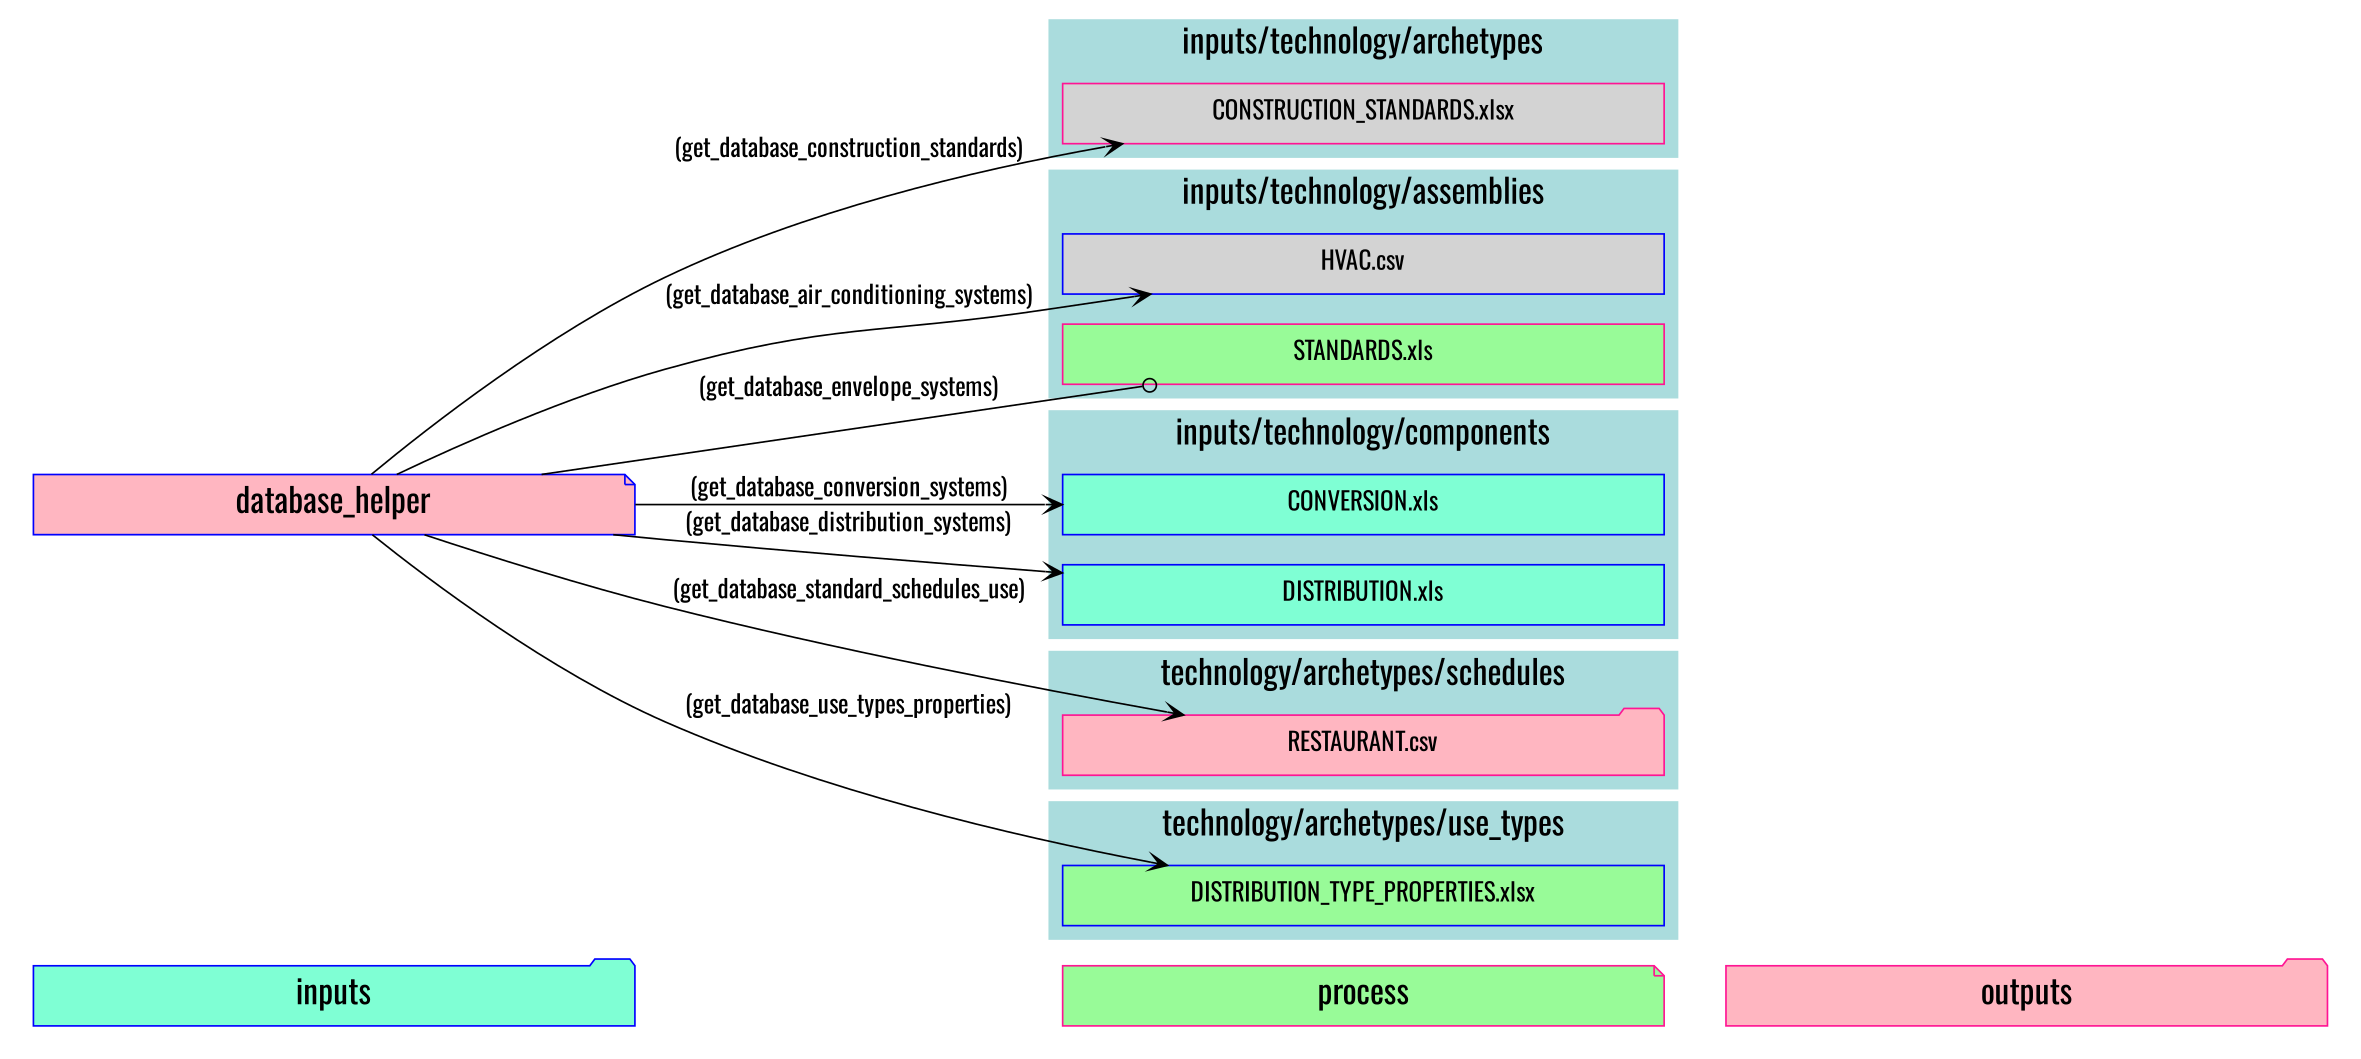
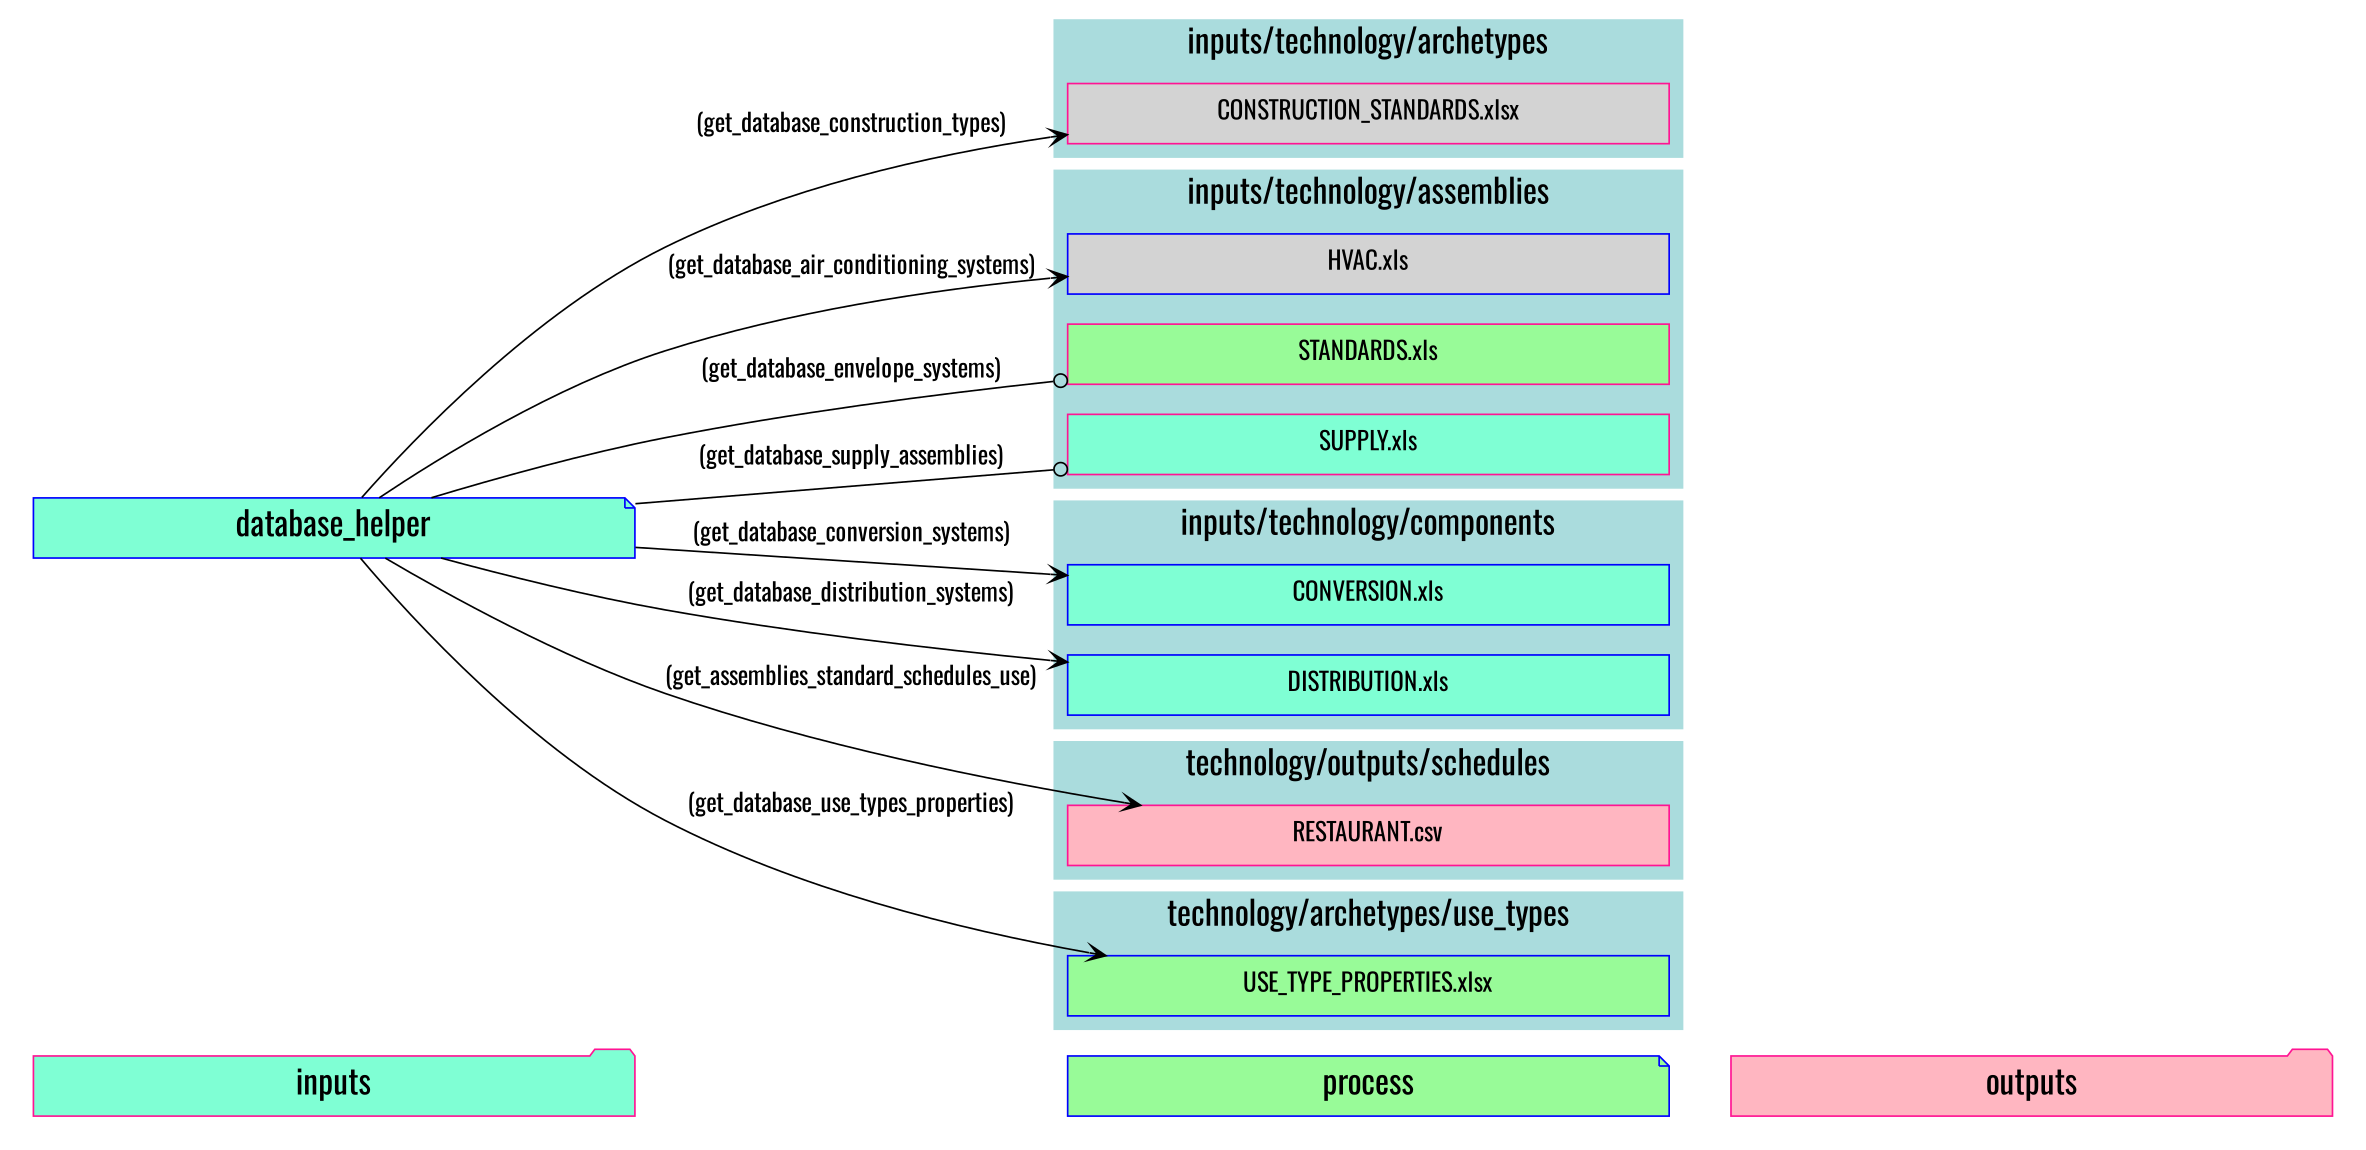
edge "database_helper" -> "CONSTRUCTION_STANDARDS.xlsx": label "(get_database_construction_standards)" -> "(get_database_construction_types)"
node "HVAC.csv": label "HVAC.csv" -> "HVAC.xls"
node "SUPPLY.xls": added
node "database_helper": fillcolor lightpink -> aquamarine
edge "database_helper" -> "RESTAURANT.csv": label "(get_database_standard_schedules_use)" -> "(get_assemblies_standard_schedules_use)"
cluster "technology/archetypes/schedules": label "technology/archetypes/schedules" -> "technology/outputs/schedules"
node "RESTAURANT.csv": shape folder -> box
node "DISTRIBUTION_TYPE_PROPERTIES.xlsx": label "DISTRIBUTION_TYPE_PROPERTIES.xlsx" -> "USE_TYPE_PROPERTIES.xlsx"
node "inputs": color blue -> deeppink
node "process": color deeppink -> blue
